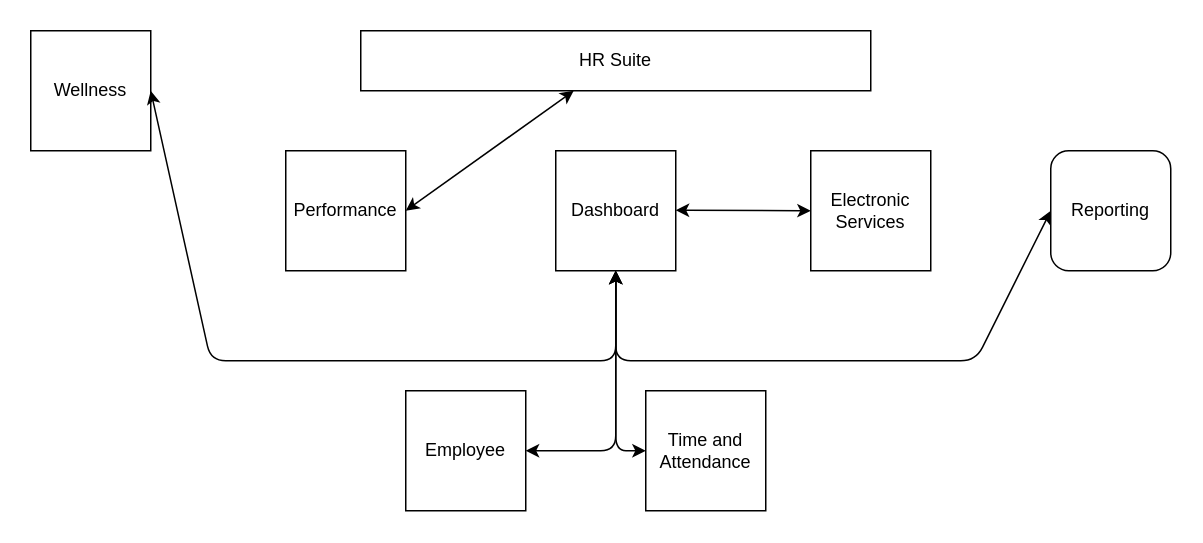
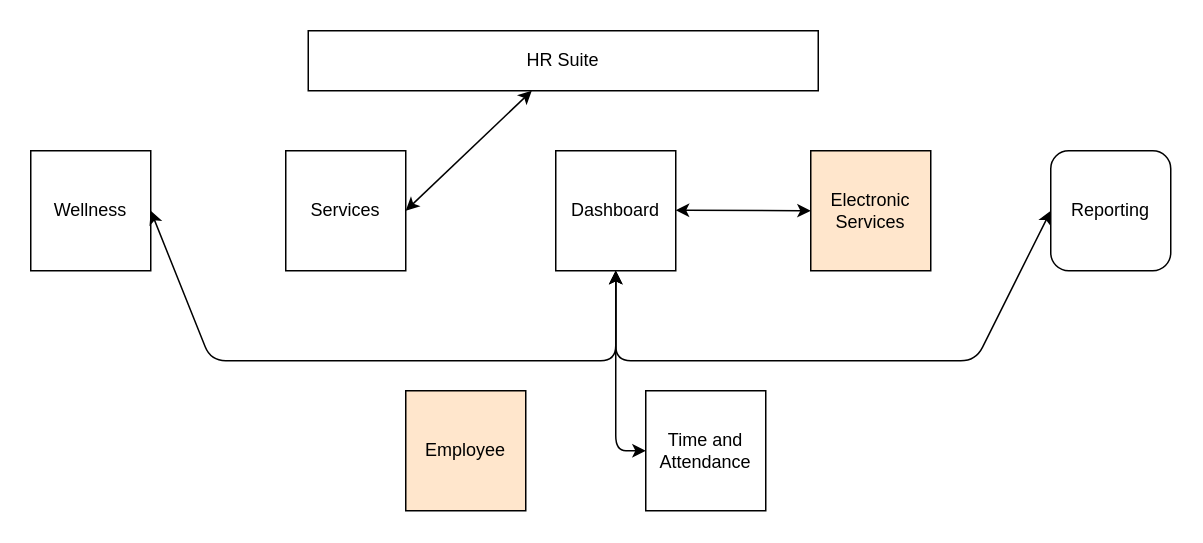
node "HR Suite": moved (616, 61) -> (563, 61)
node "Wellness": moved (91, 91) -> (91, 211)
node "Performance": label "Performance" -> "Services"
node "Electronic Services": fillcolor #ffffff -> #ffe6cc
node "Employee": fillcolor #ffffff -> #ffe6cc
edge "Dashboard" -- "Employee": removed
